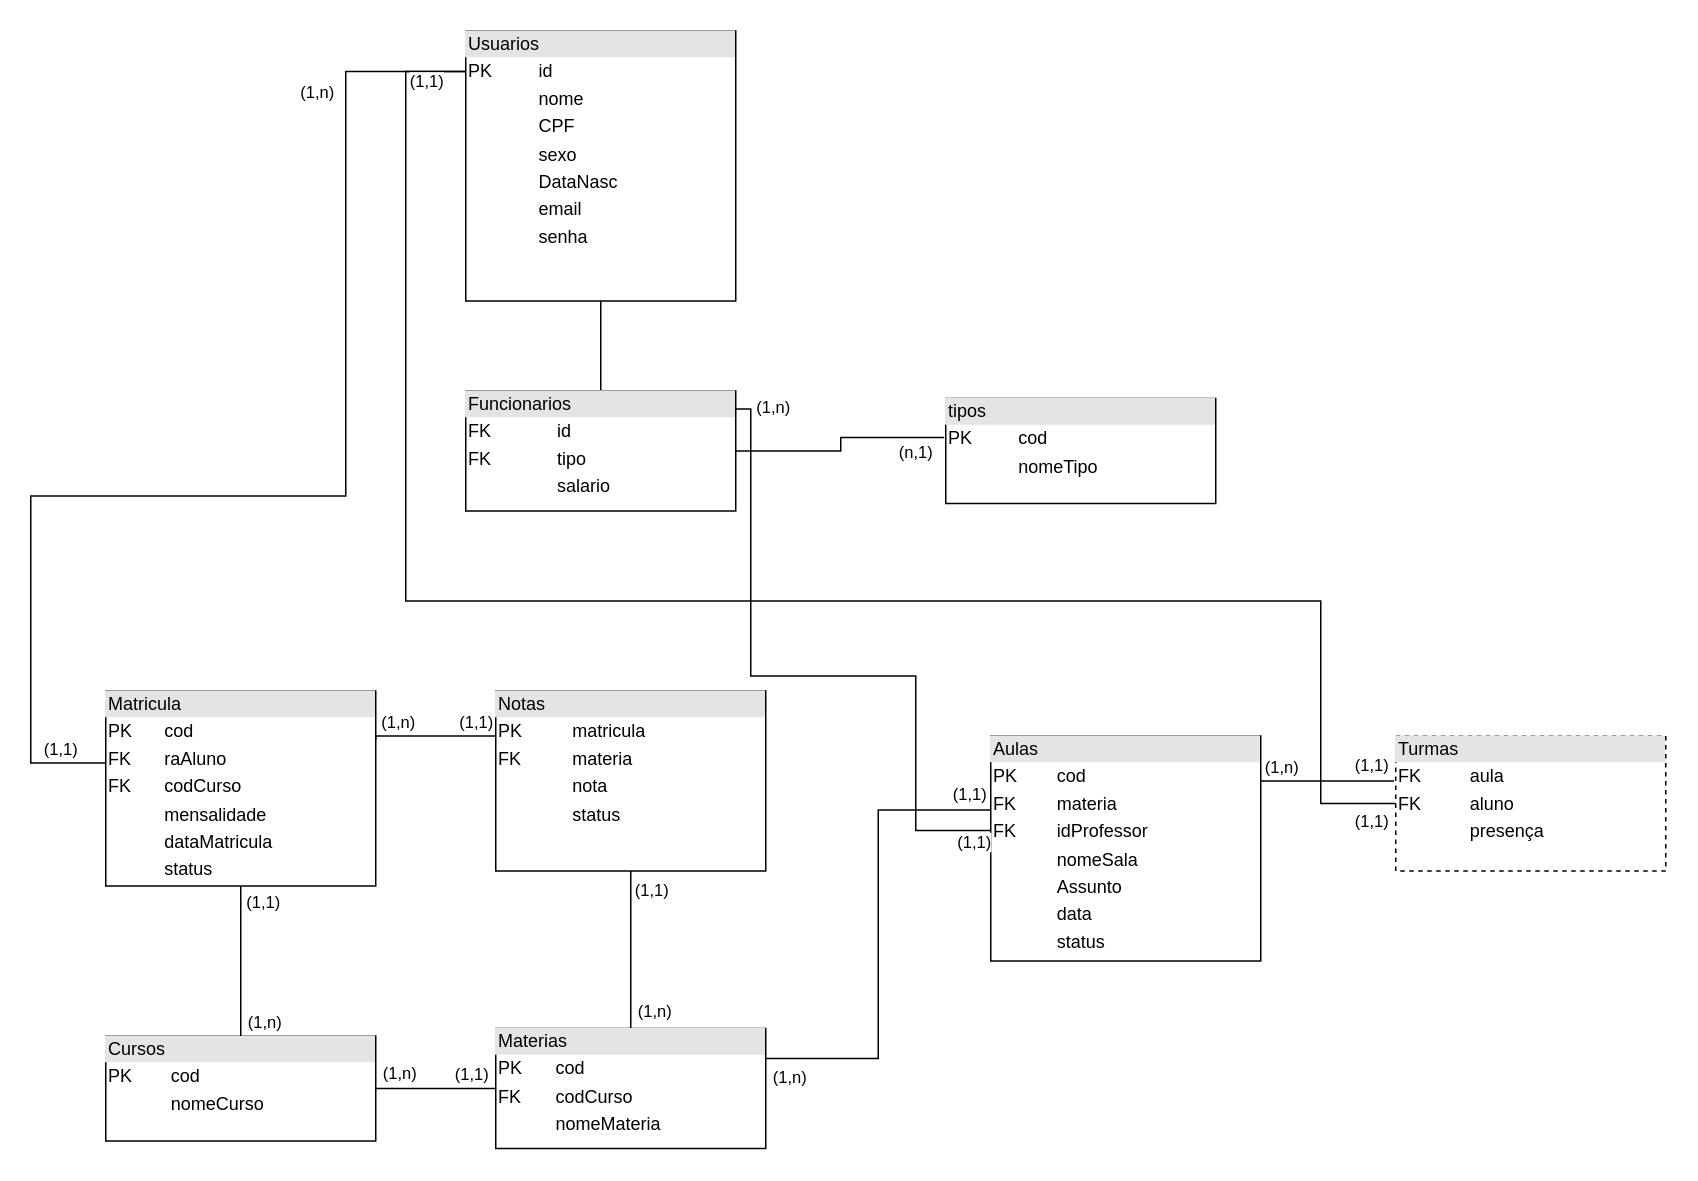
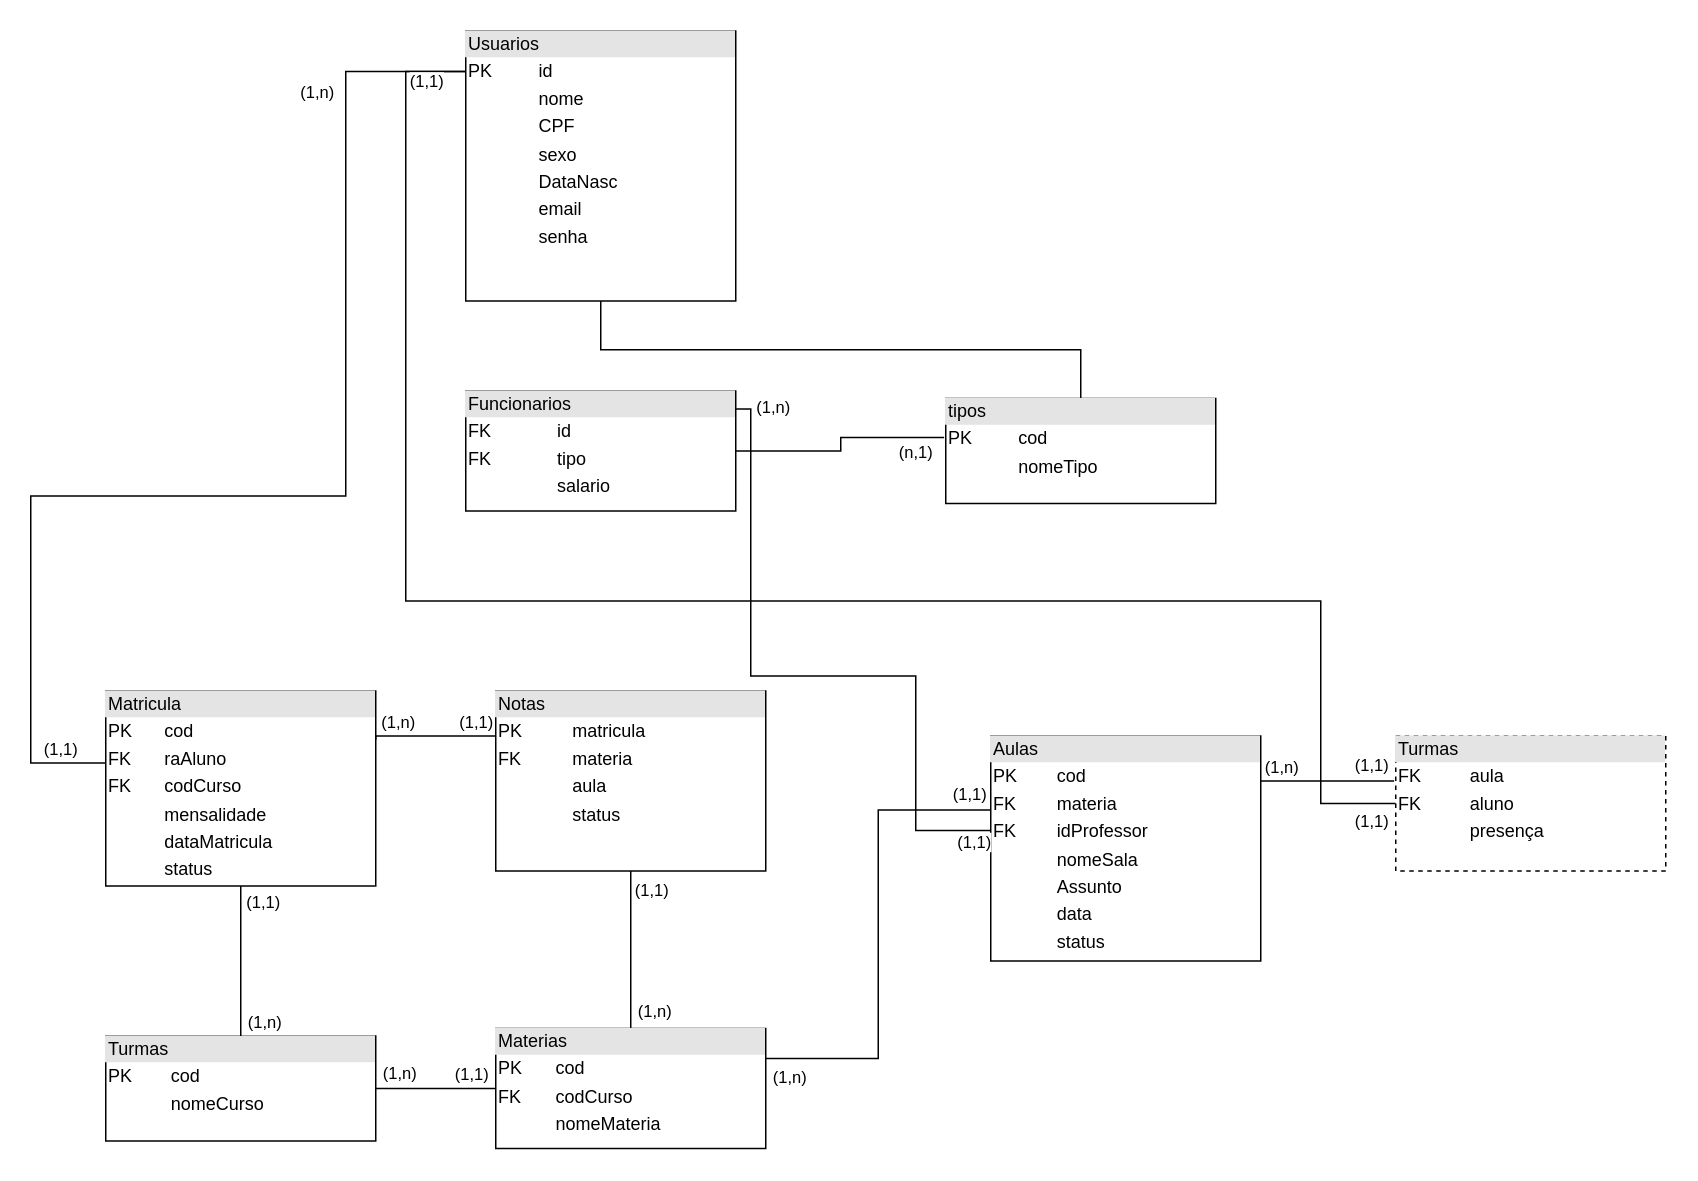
edge "Usuarios PK id nome CPF sexo DataNasc email senha" -- "Funcionarios FK id FK tipo salario": now "Usuarios PK id nome CPF sexo DataNasc email senha" -- "tipos PK cod nomeTipo"
node "Notas PK matricula FK materia nota status": label "Notas PK matricula FK materia nota status" -> "Notas PK matricula FK materia aula status"
node "Cursos PK cod nomeCurso": label "Cursos PK cod nomeCurso" -> "Turmas PK cod nomeCurso"
